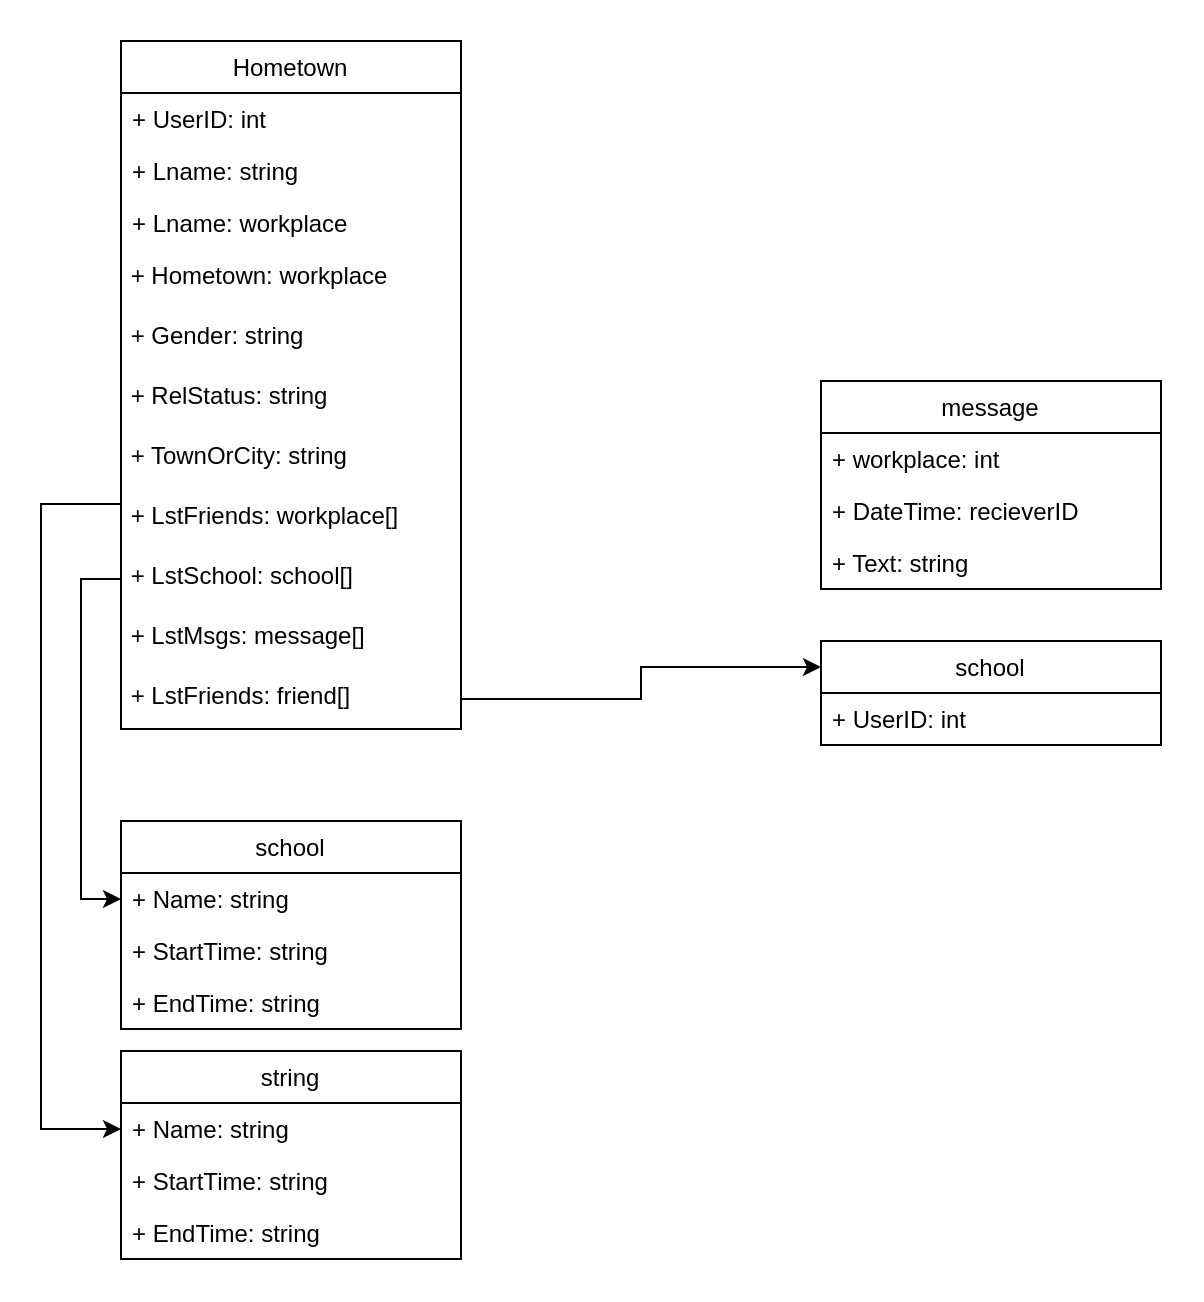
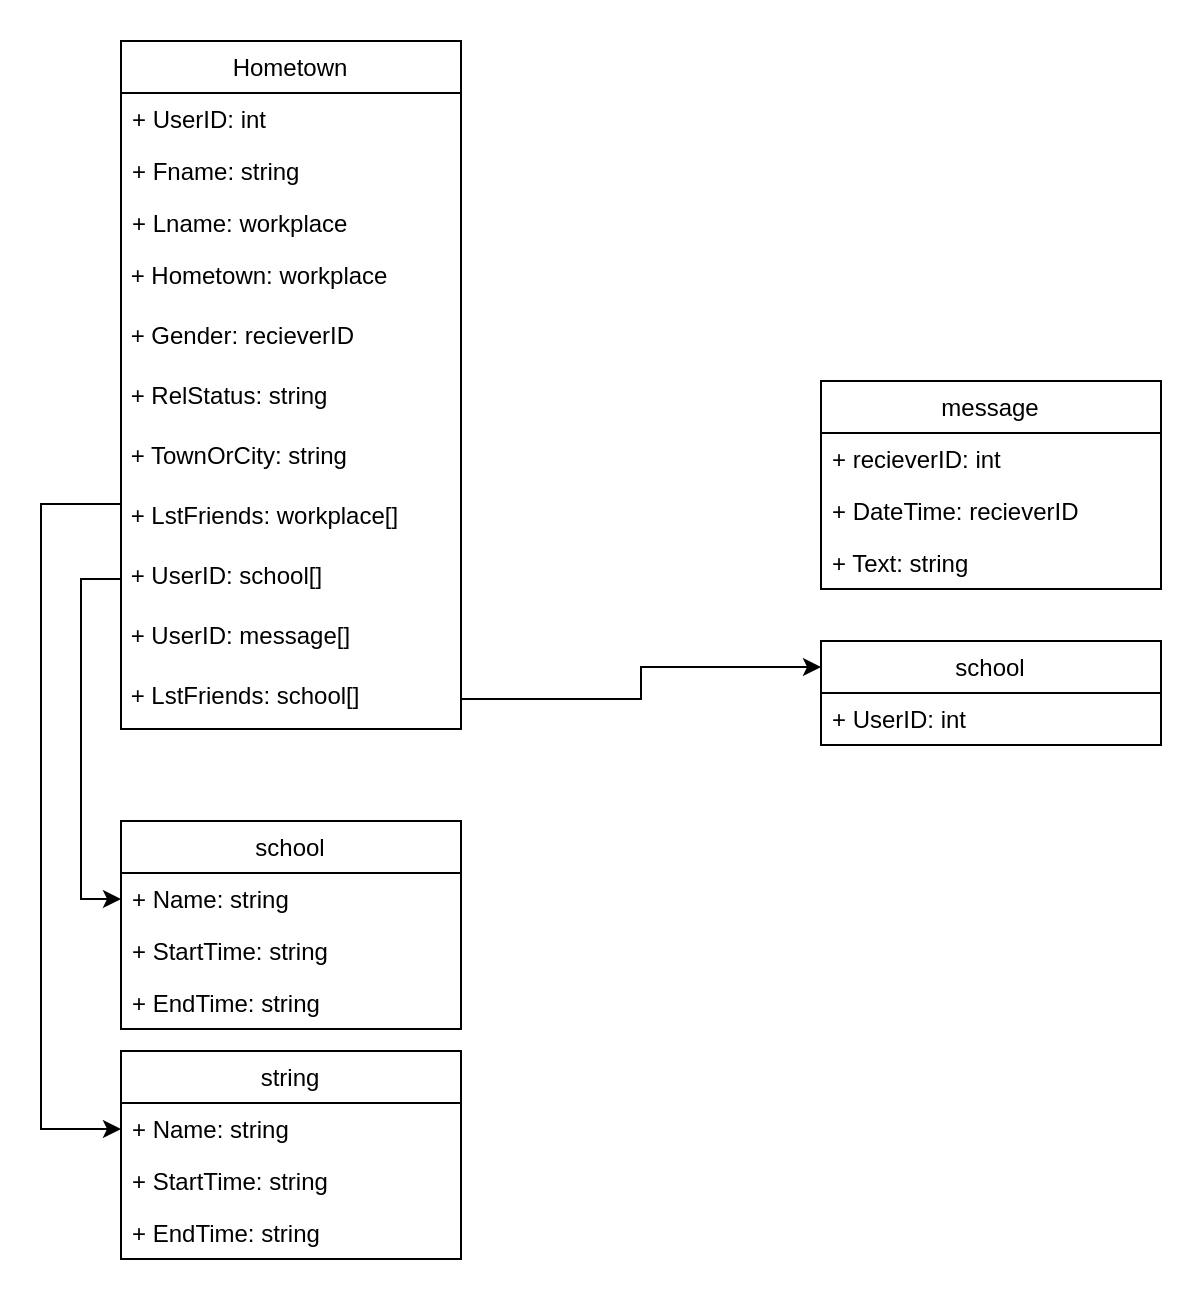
node "+ Lname: string": label "+ Lname: string" -> "+ Fname: string"
node "+ Gender: string": label "+ Gender: string" -> "+ Gender: recieverID"
node "+ workplace: int": label "+ workplace: int" -> "+ recieverID: int"
node "+ LstSchool: school[]": label "+ LstSchool: school[]" -> "+ UserID: school[]"
node "+ LstMsgs: message[]": label "+ LstMsgs: message[]" -> "+ UserID: message[]"
node "+ LstFriends: friend[]": label "+ LstFriends: friend[]" -> "+ LstFriends: school[]"
